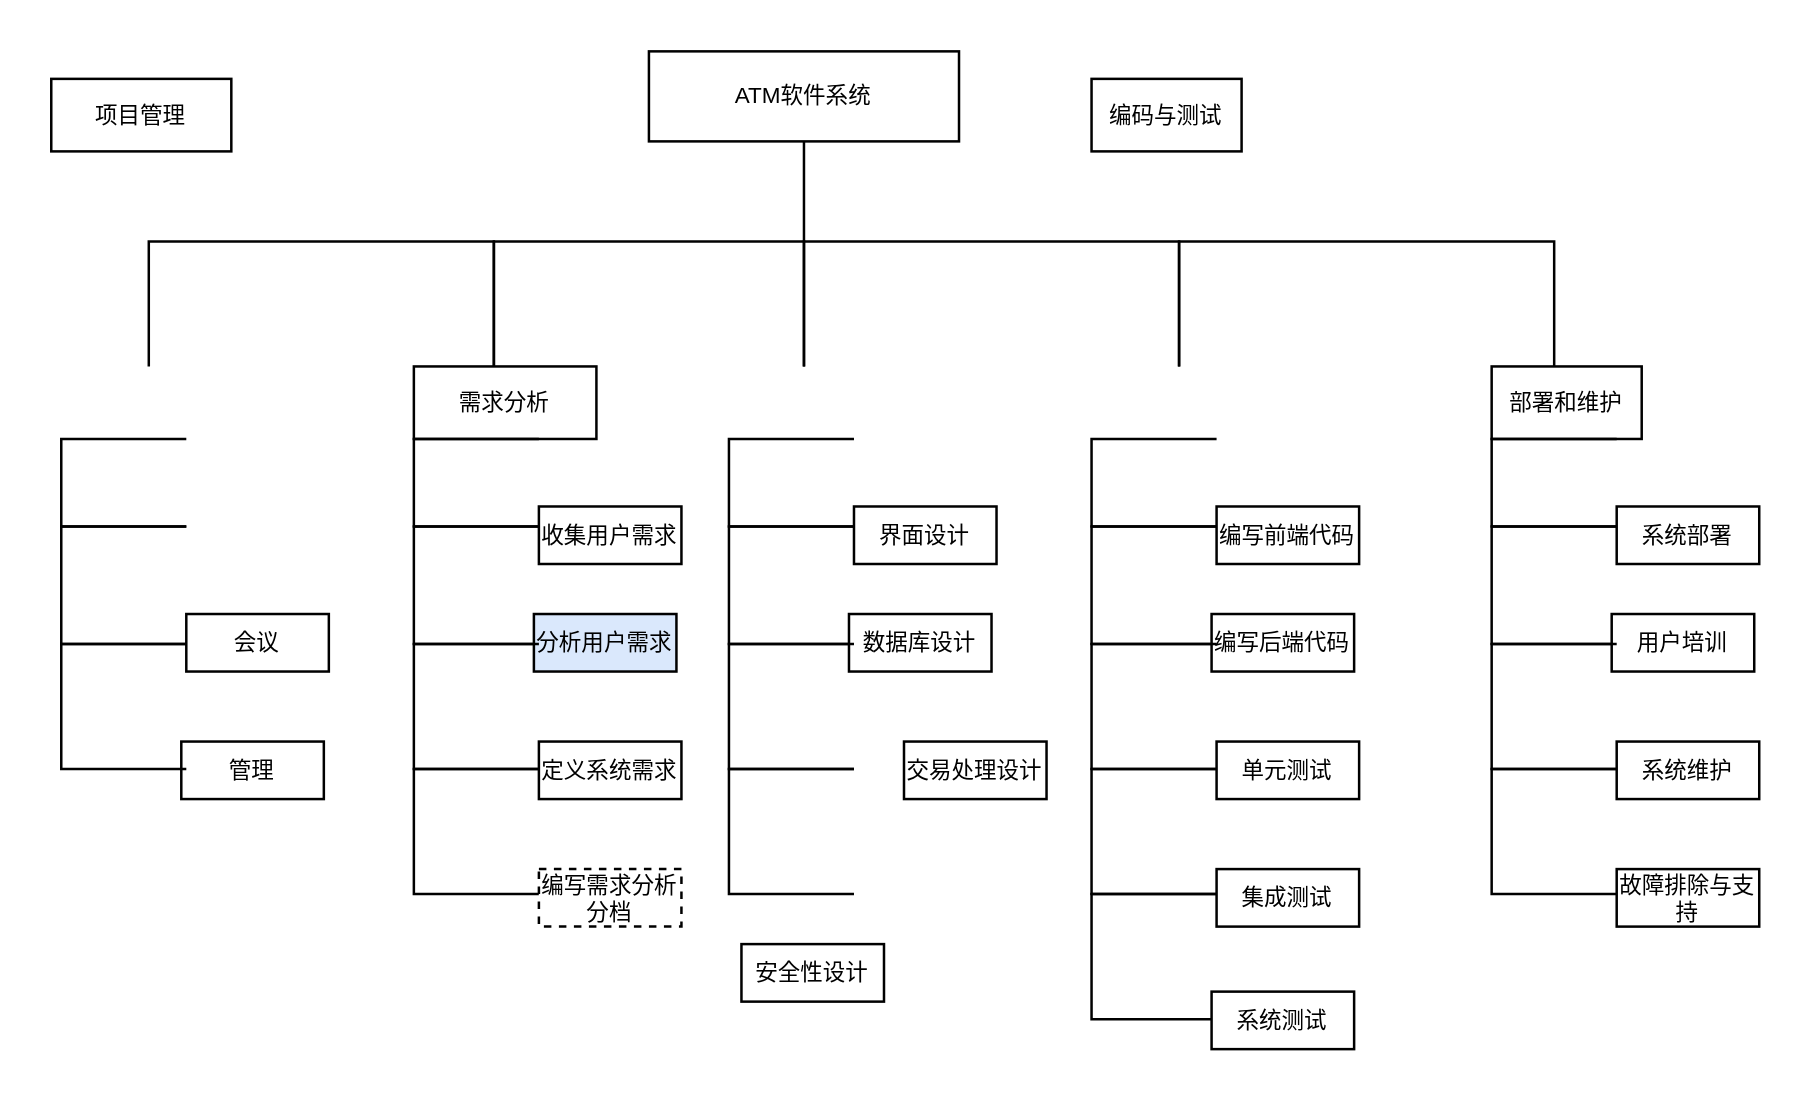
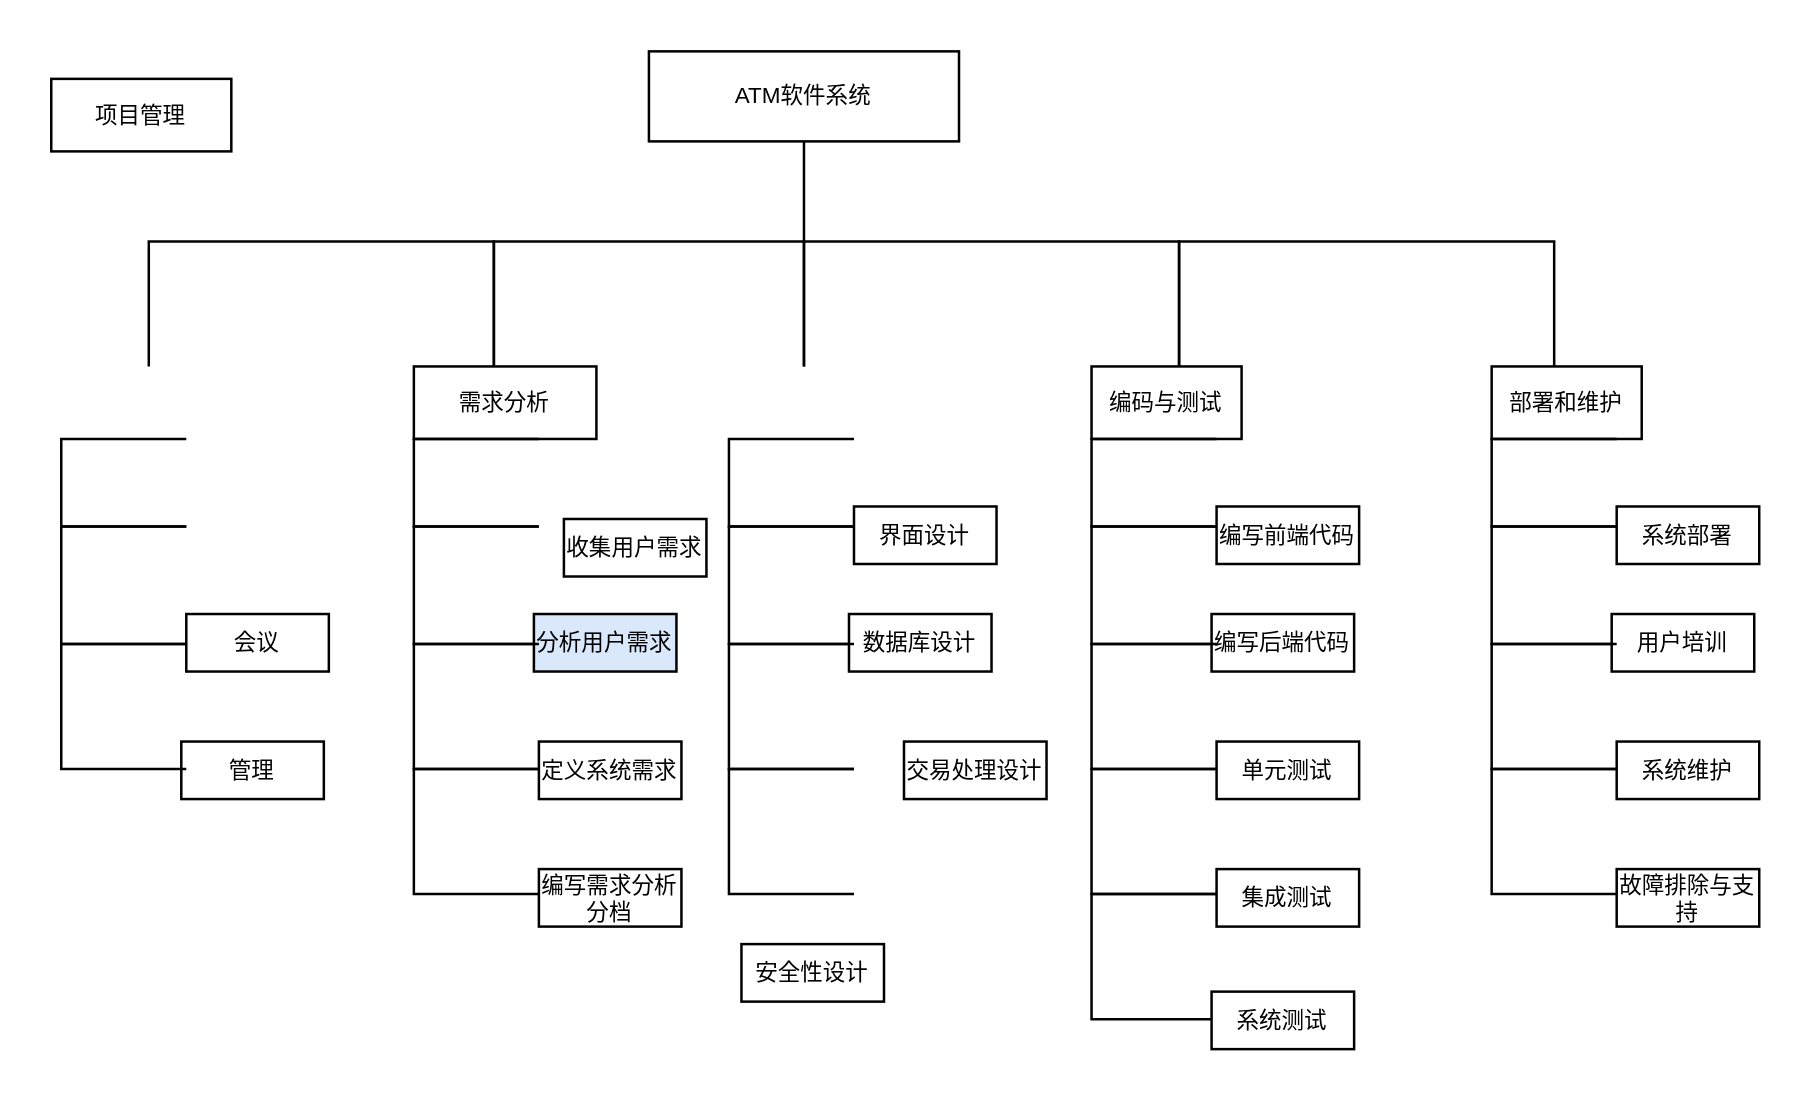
node "编码与测试": moved (1166, 115) -> (1166, 403)
node "收集用户需求": moved (610, 535) -> (635, 548)
node "编写需求分析分档": style dashed -> solid
